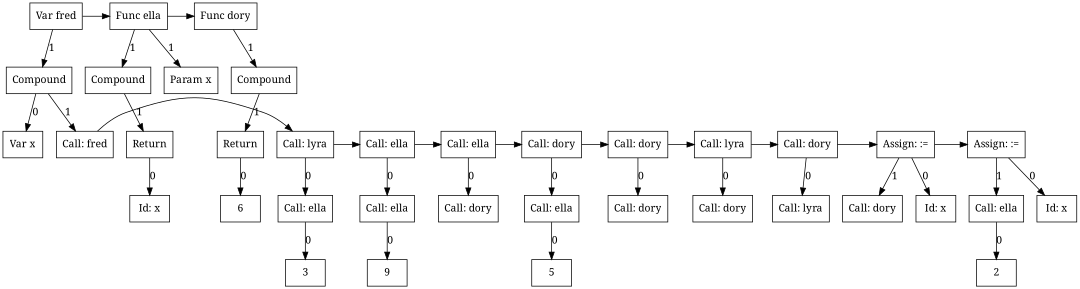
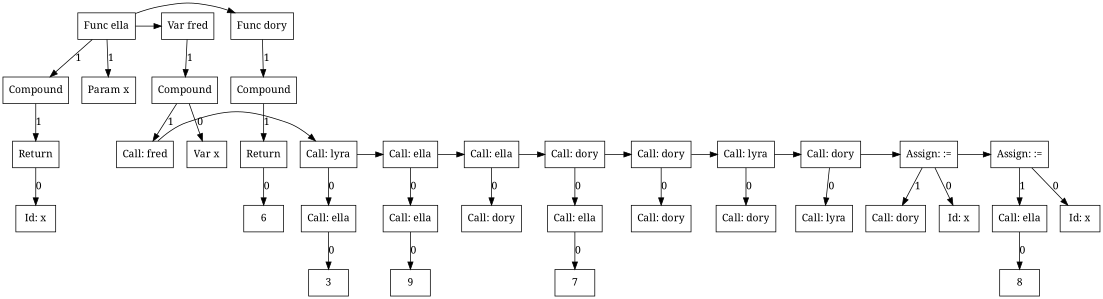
edge "Var fred" -> "Func ella": reversed
node "5": label "5" -> "7"
node "2": label "2" -> "8"
